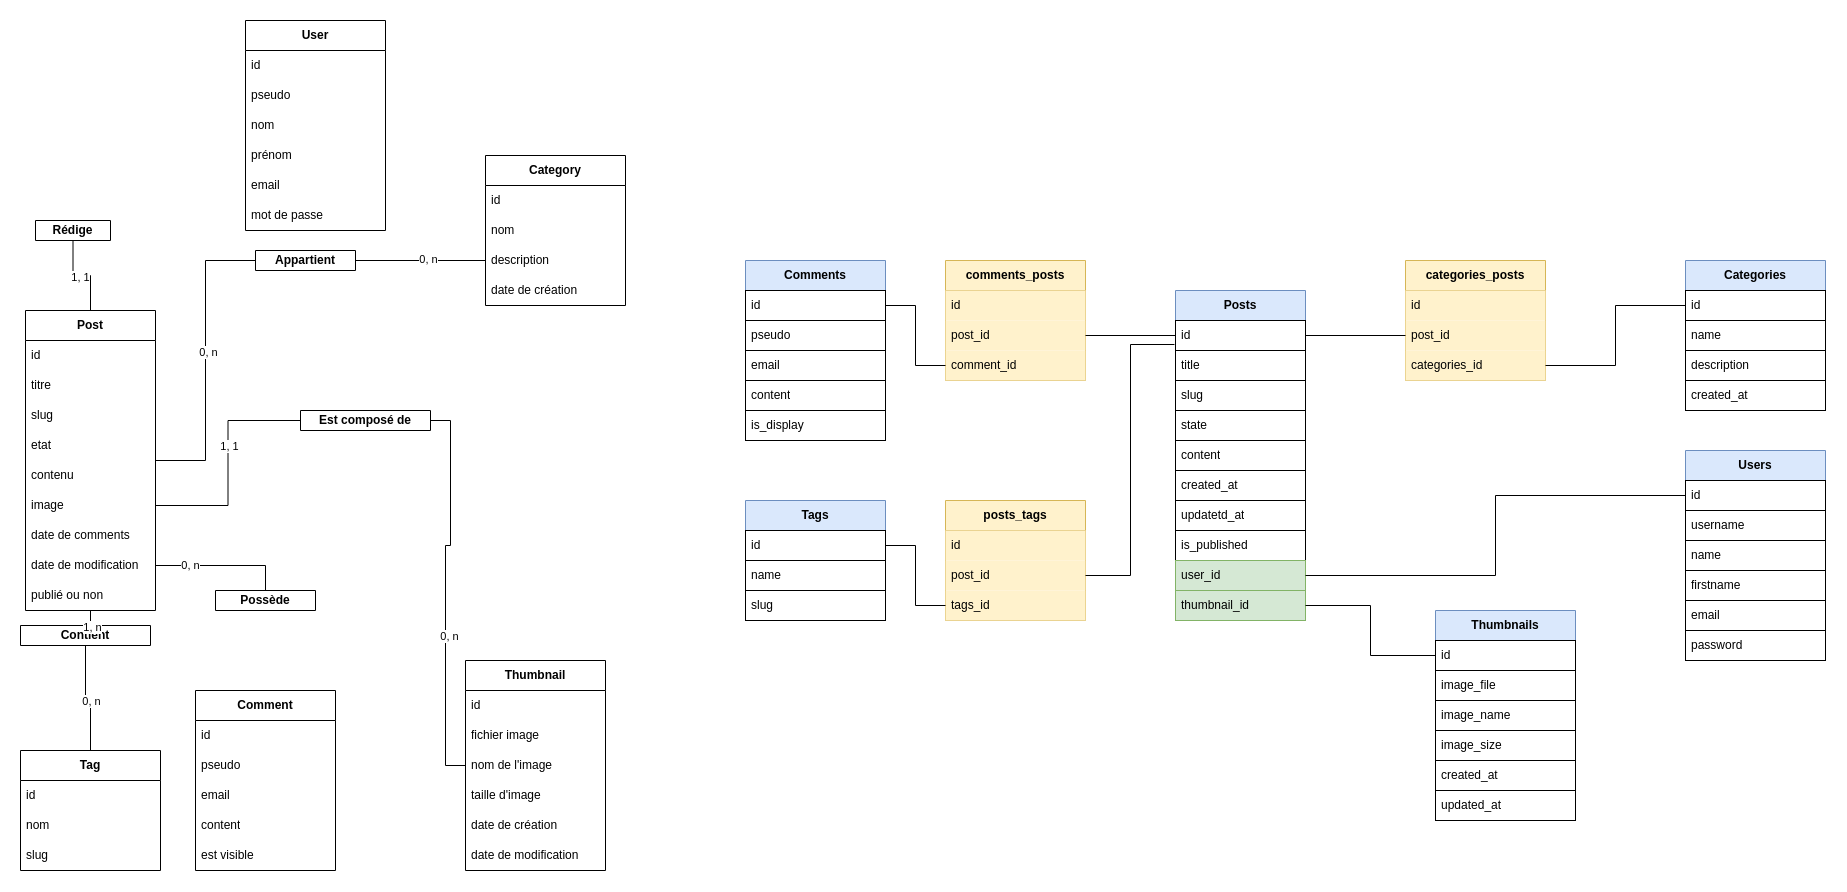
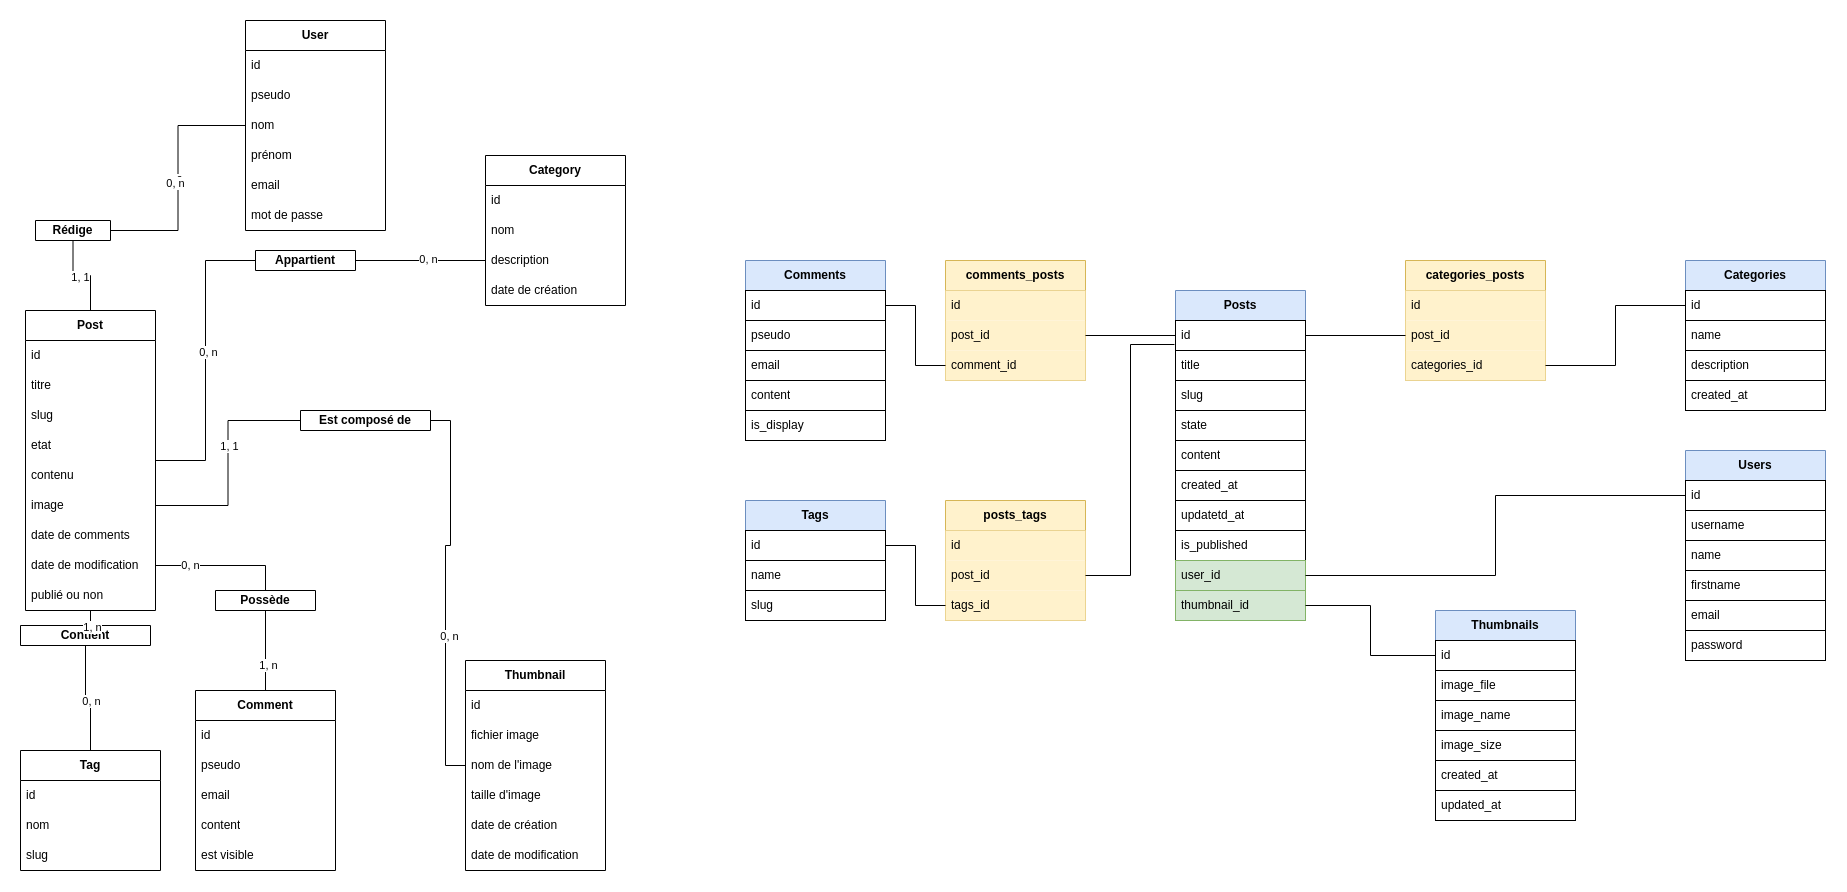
edge "User" -- "Rédige": added, labels "0", "0, n"
edge "Possède" -- "Comment": added, label "1, n"
